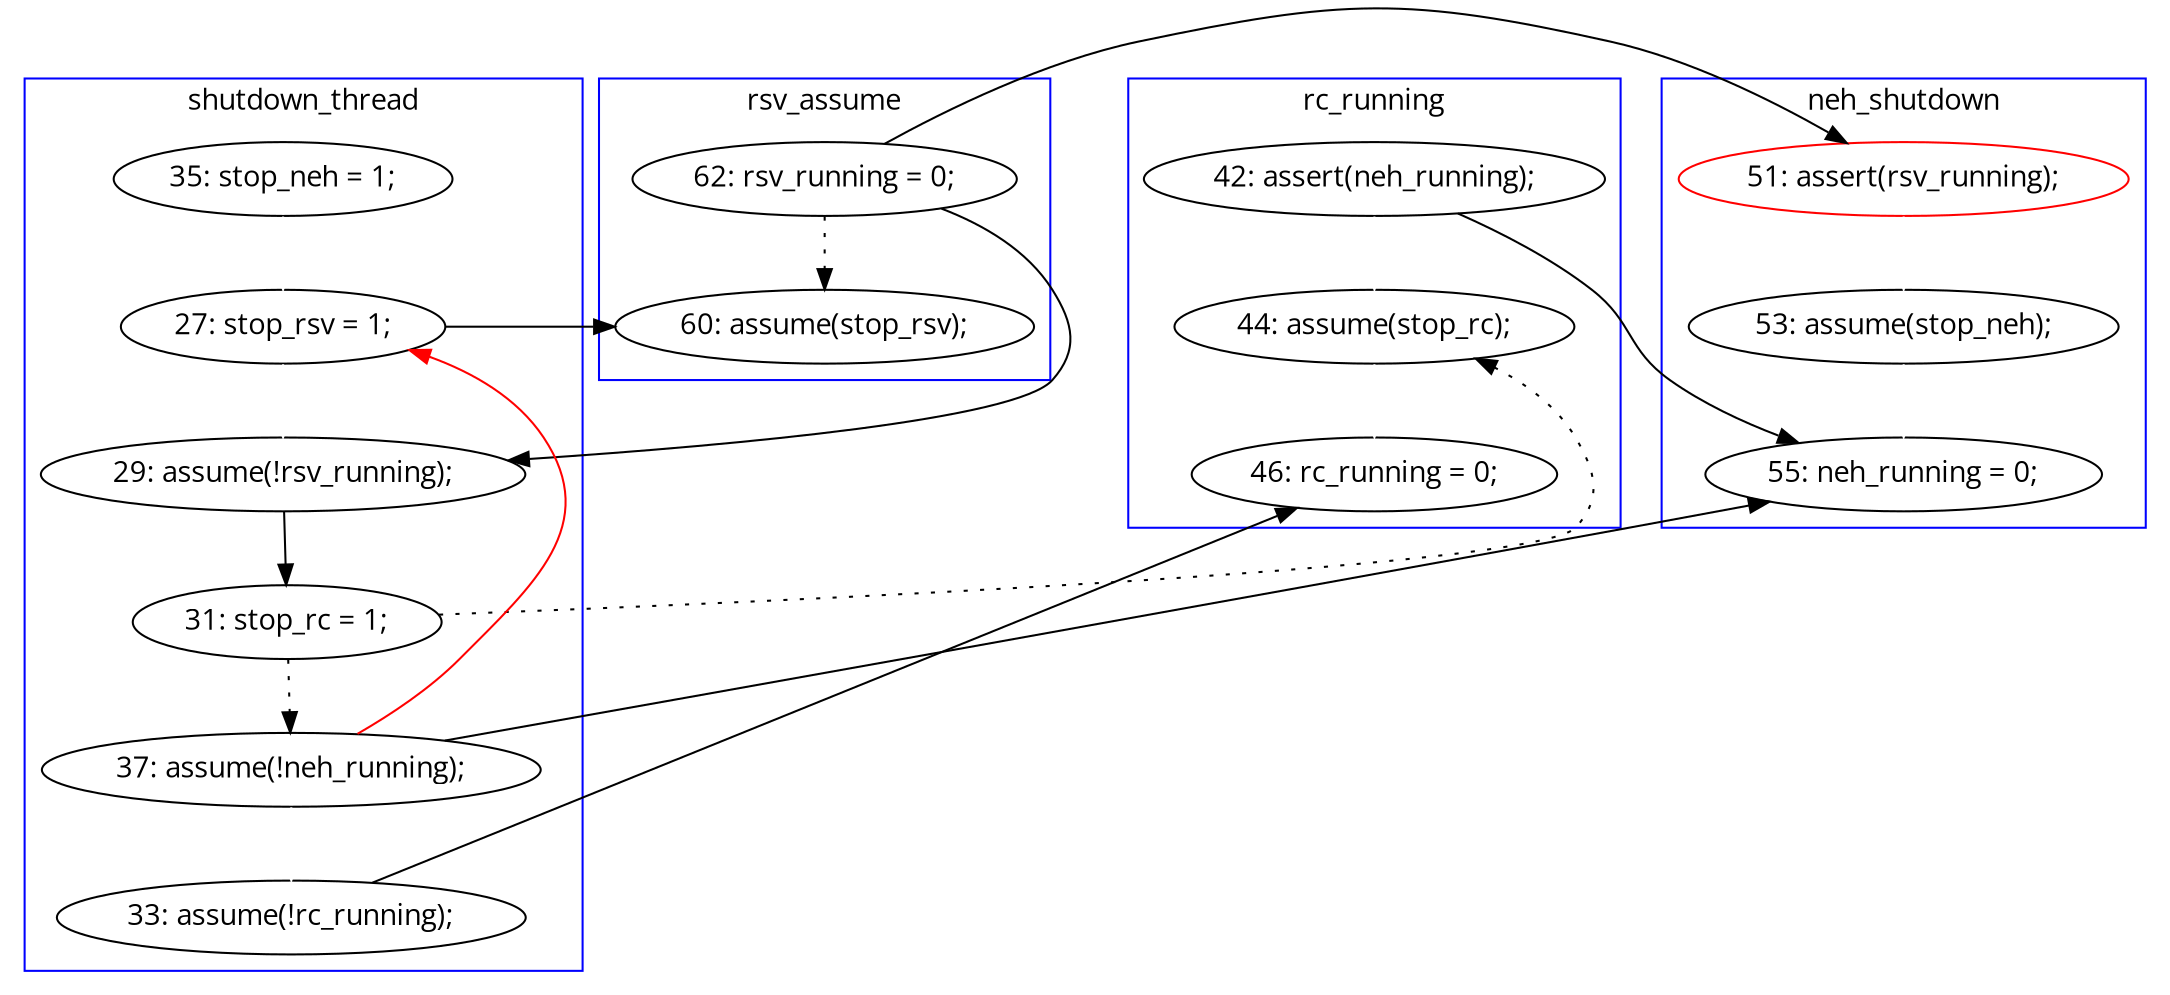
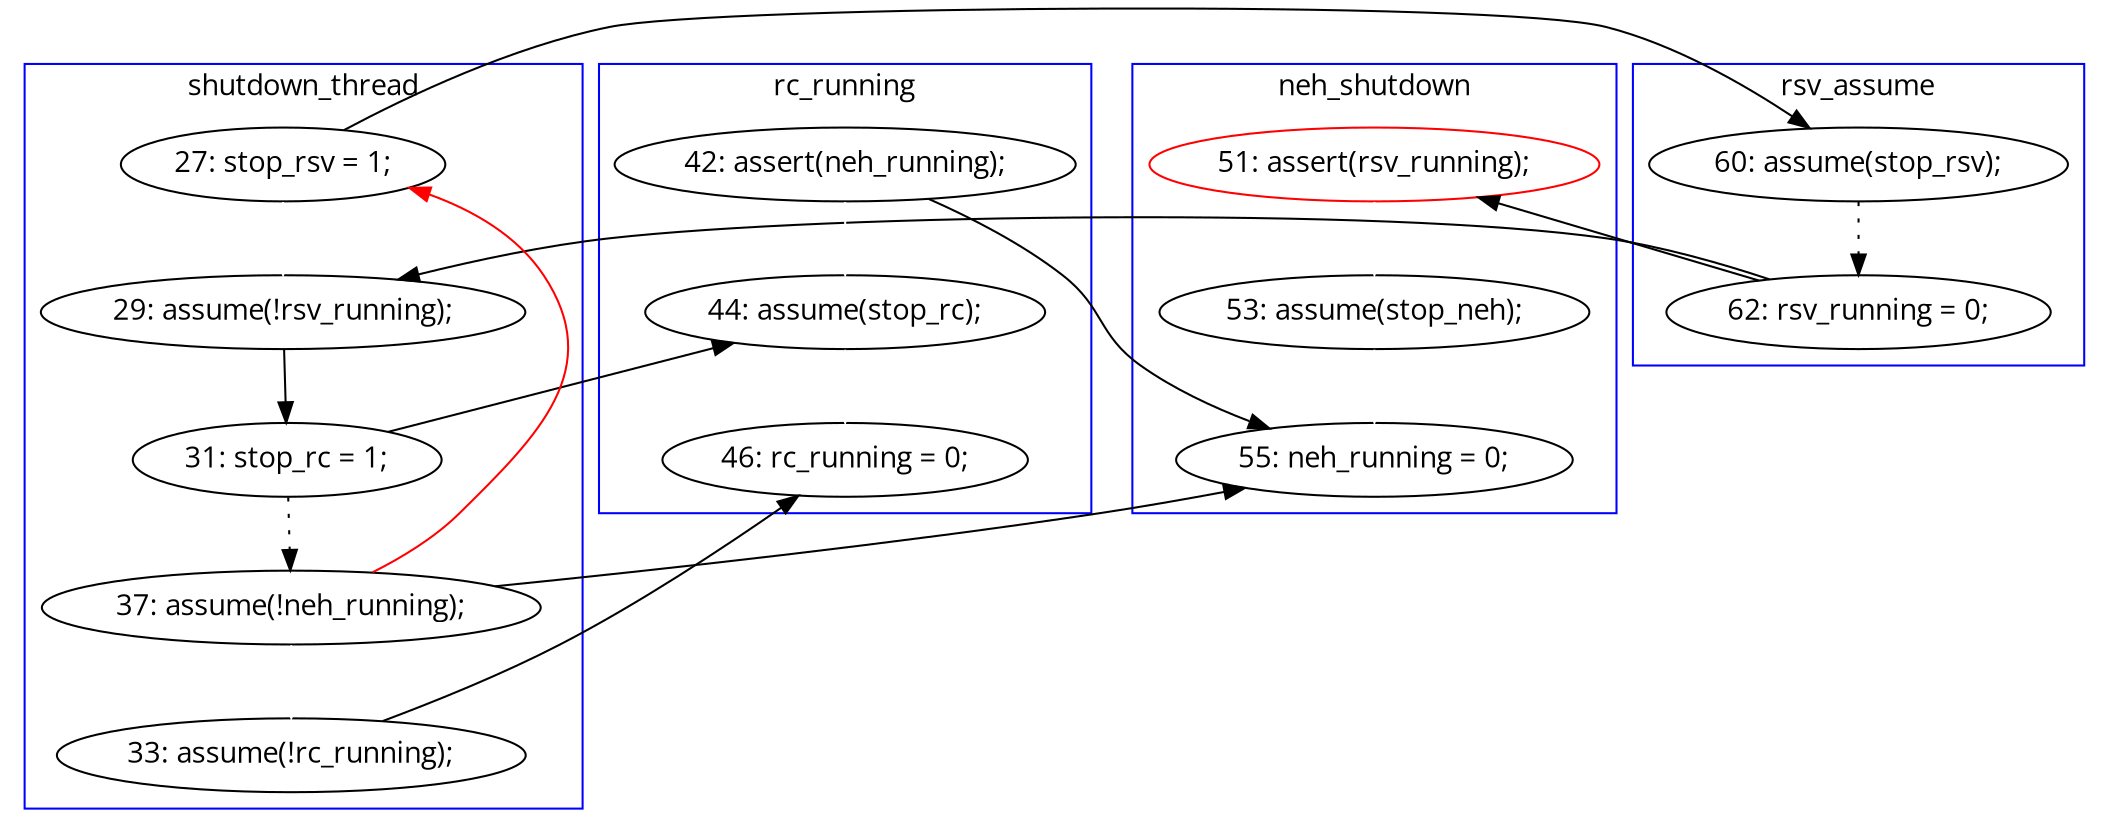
node "35: stop_neh = 1;": removed
edge "62: rsv_running = 0;" -> "60: assume(stop_rsv);": reversed
edge "31: stop_rc = 1;" -> "44: assume(stop_rc);": style dotted -> solid
